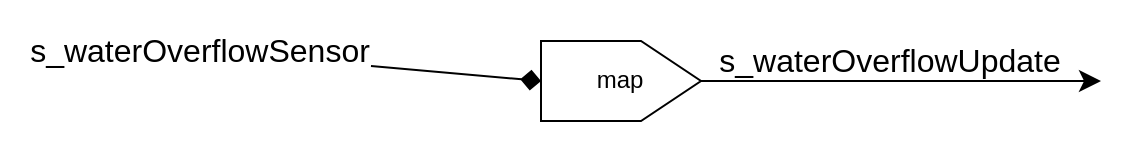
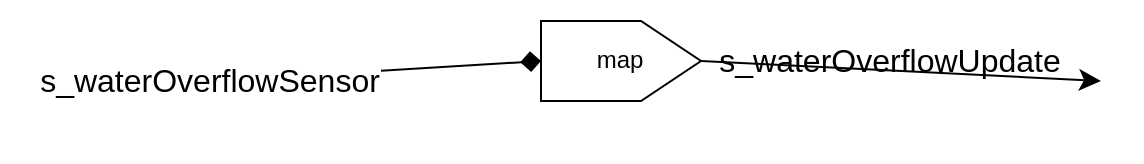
node "s_waterOverflowSensor": moved (201, 51) -> (211, 81)
node "map": moved (621, 81) -> (621, 61)
